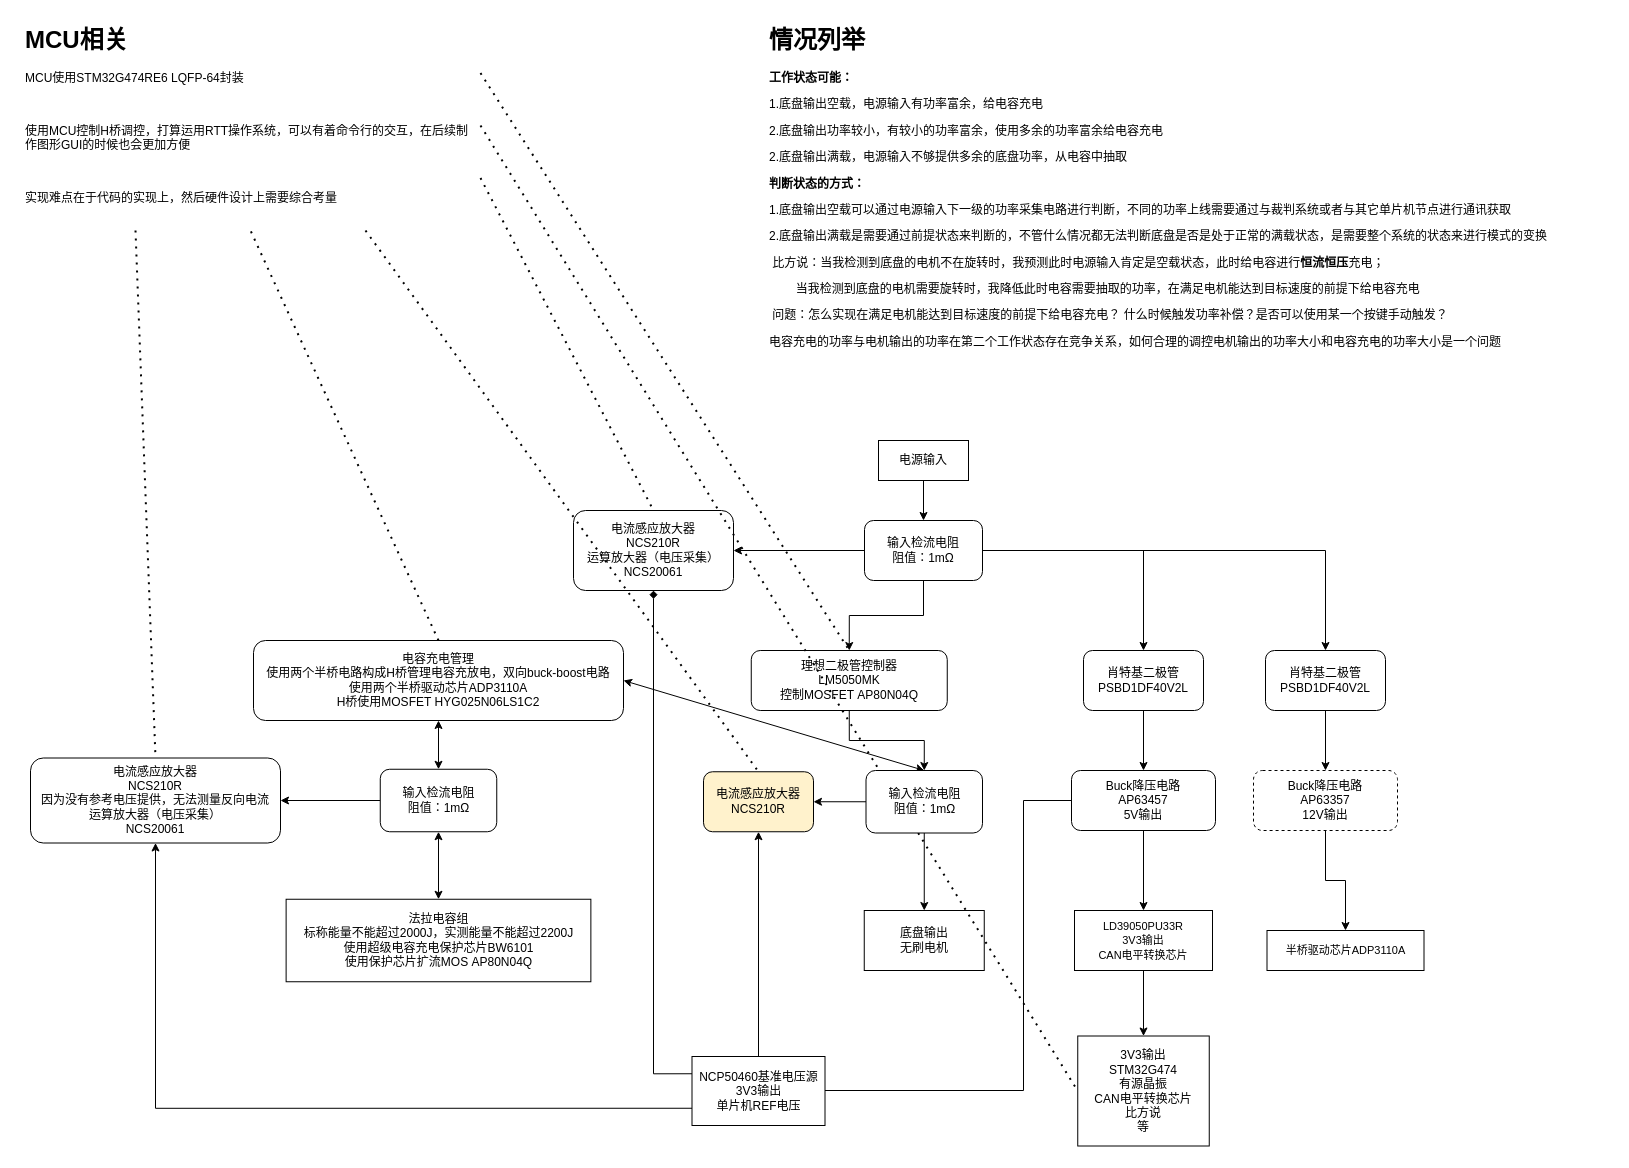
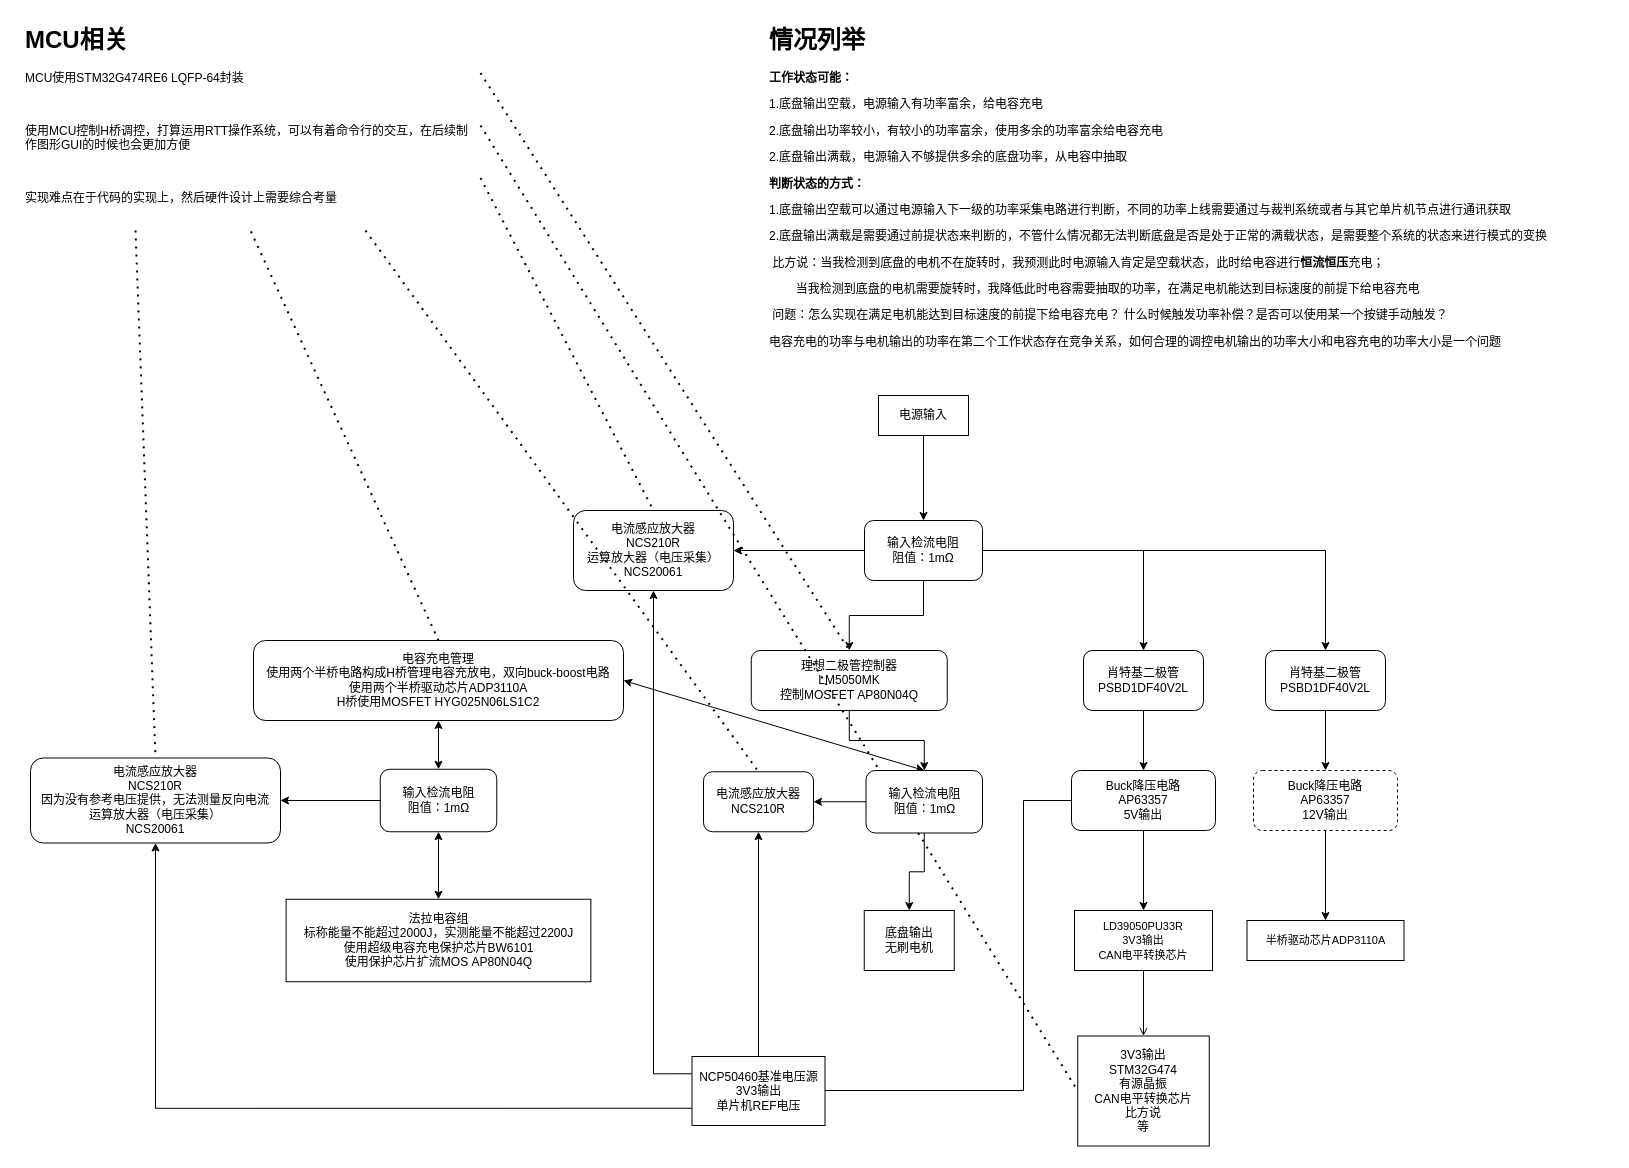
node "电源输入": moved (924, 461) -> (924, 416)
edge "NCP50460基准电压源 3V3输出 单片机REF电压" -> "电流感应放大器 NCS210R 运算放大器（电压采集） NCS20061": arrowhead diamond -> classic
node "Buck降压电路 AP63457 5V输出": label "Buck降压电路 AP63457 5V输出" -> "Buck降压电路 AP63357 5V输出"
node "电流感应放大器 NCS210R": fillcolor #fff2cc -> #ffffff
node "底盘输出 无刷电机": size 120x60 -> 90x60
node "半桥驱动芯片ADP3110A": moved (1346, 951) -> (1326, 941)
edge "LD39050PU33R 3V3输出 CAN电平转换芯片" -> "3V3输出 STM32G474 有源晶振 CAN电平转换芯片 比方说 等": arrowhead classic -> open
